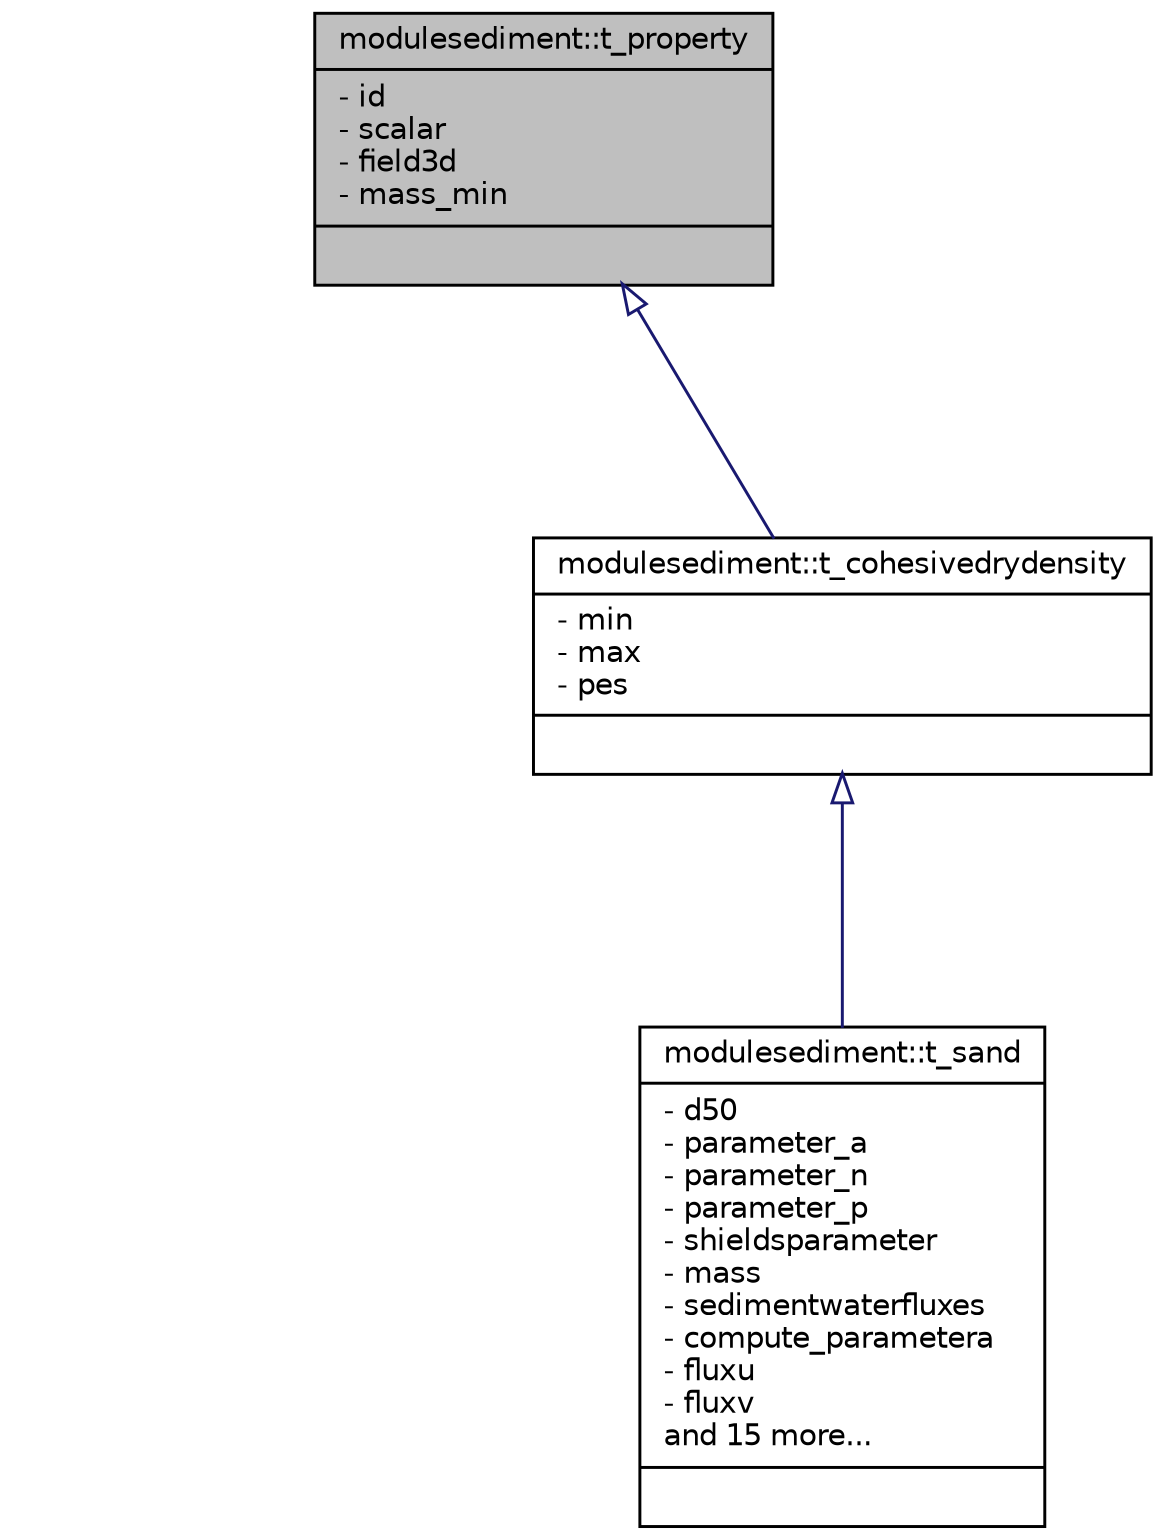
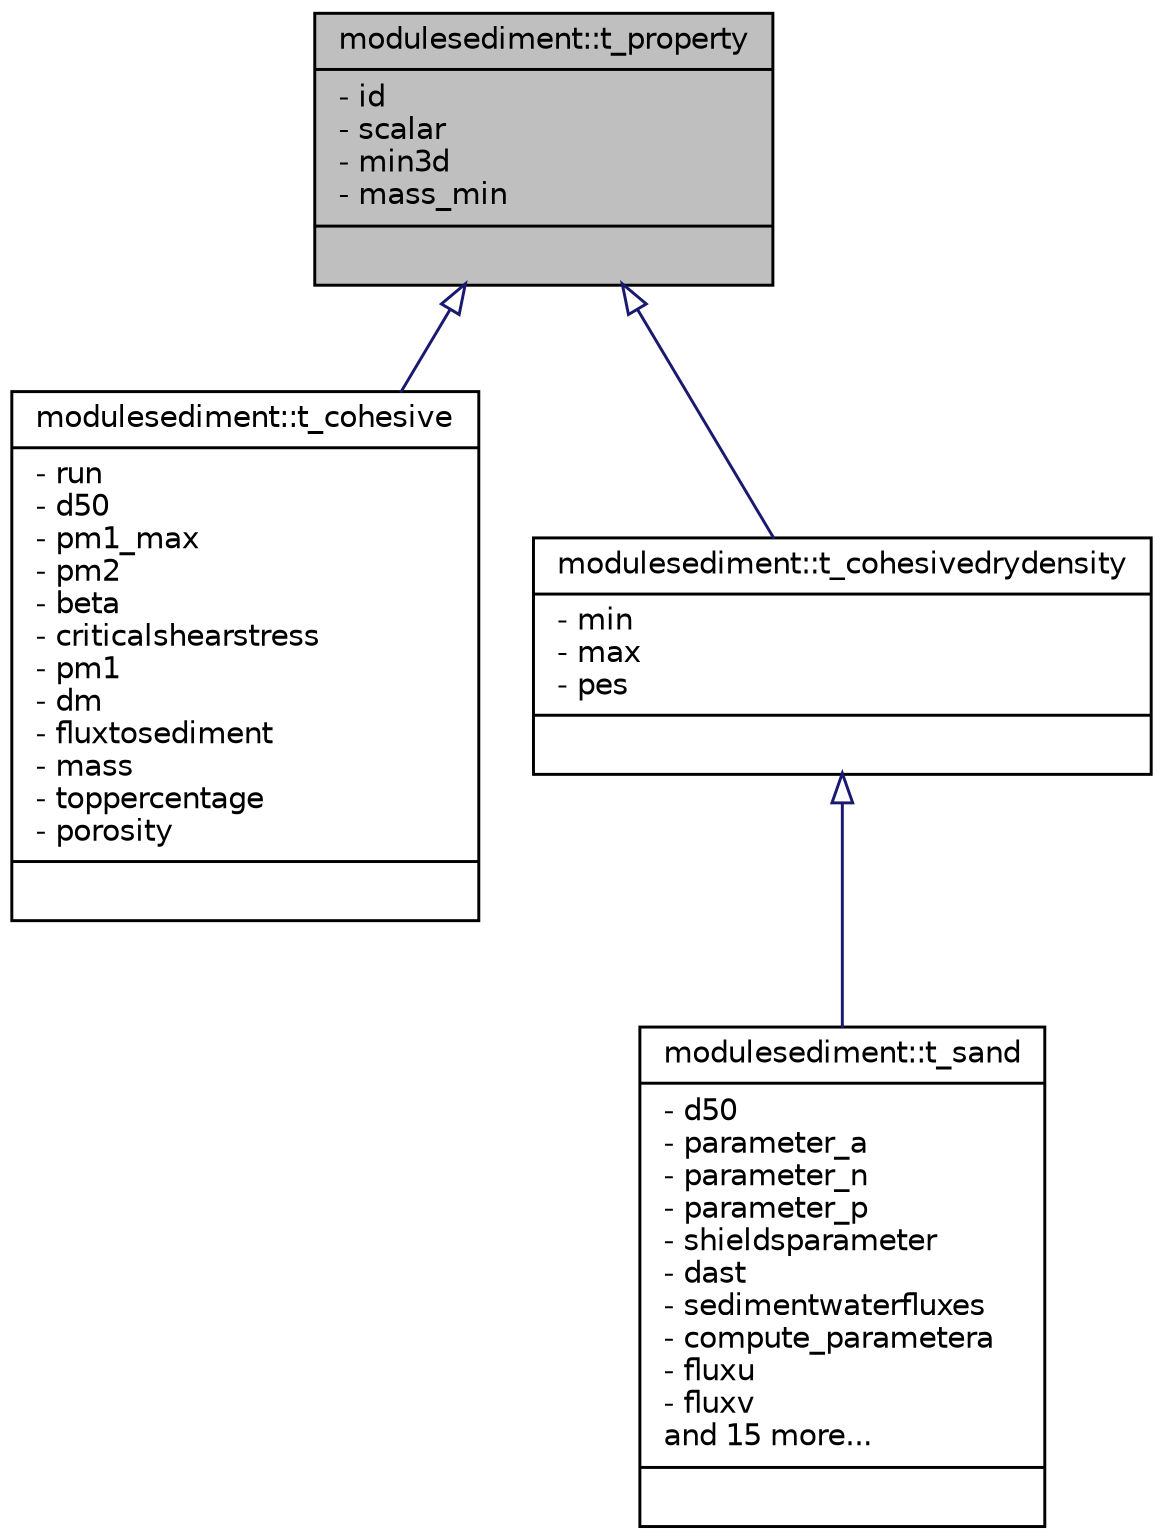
node "modulesediment::t_property": text "- field3d" -> "- min3d"
node "modulesediment::t_cohesive": added
node "modulesediment::t_sand": text "- mass" -> "- dast"
